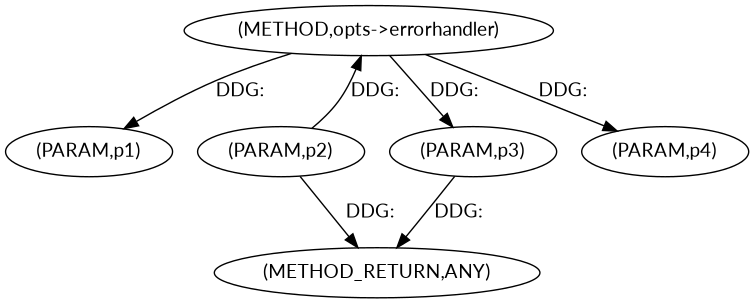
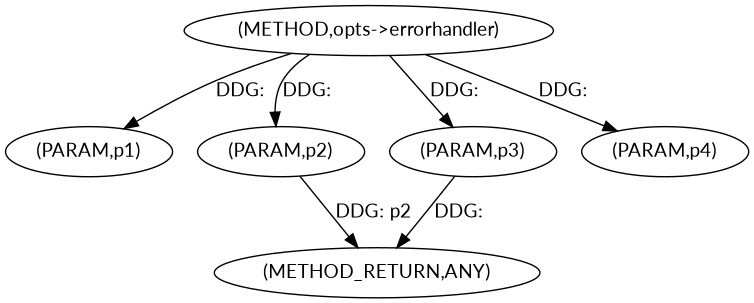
edge "(PARAM,p2)" -> "(METHOD,opts->errorhandler)": reversed
edge "(PARAM,p2)" -> "(METHOD_RETURN,ANY)": label "DDG: " -> "DDG: p2"
